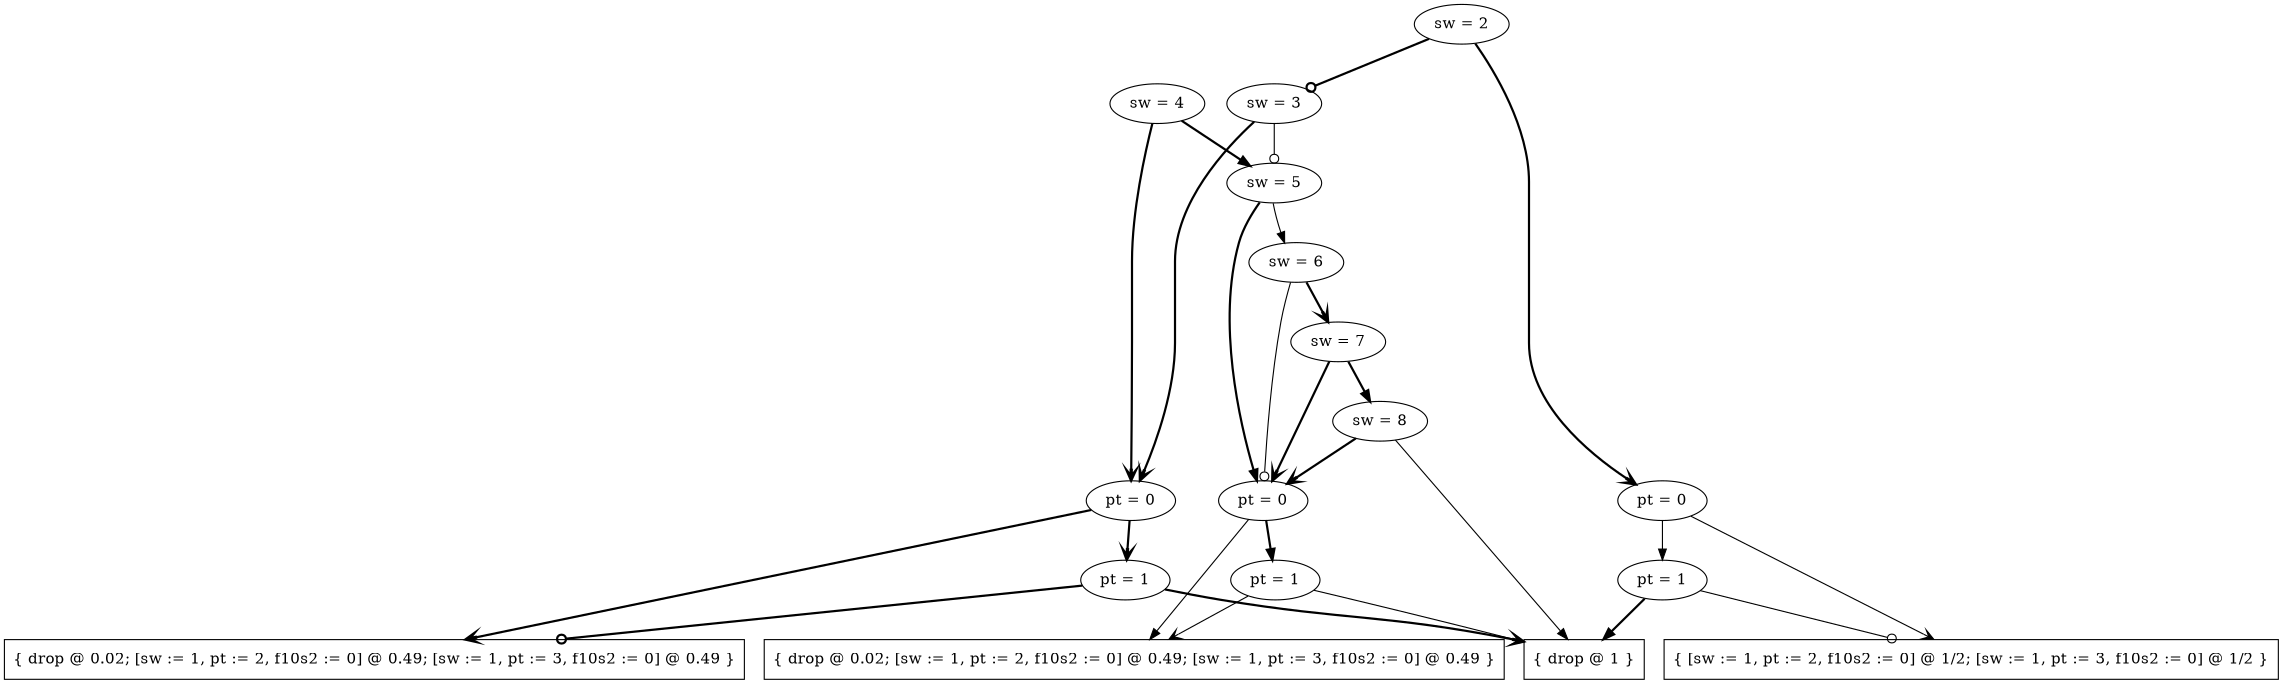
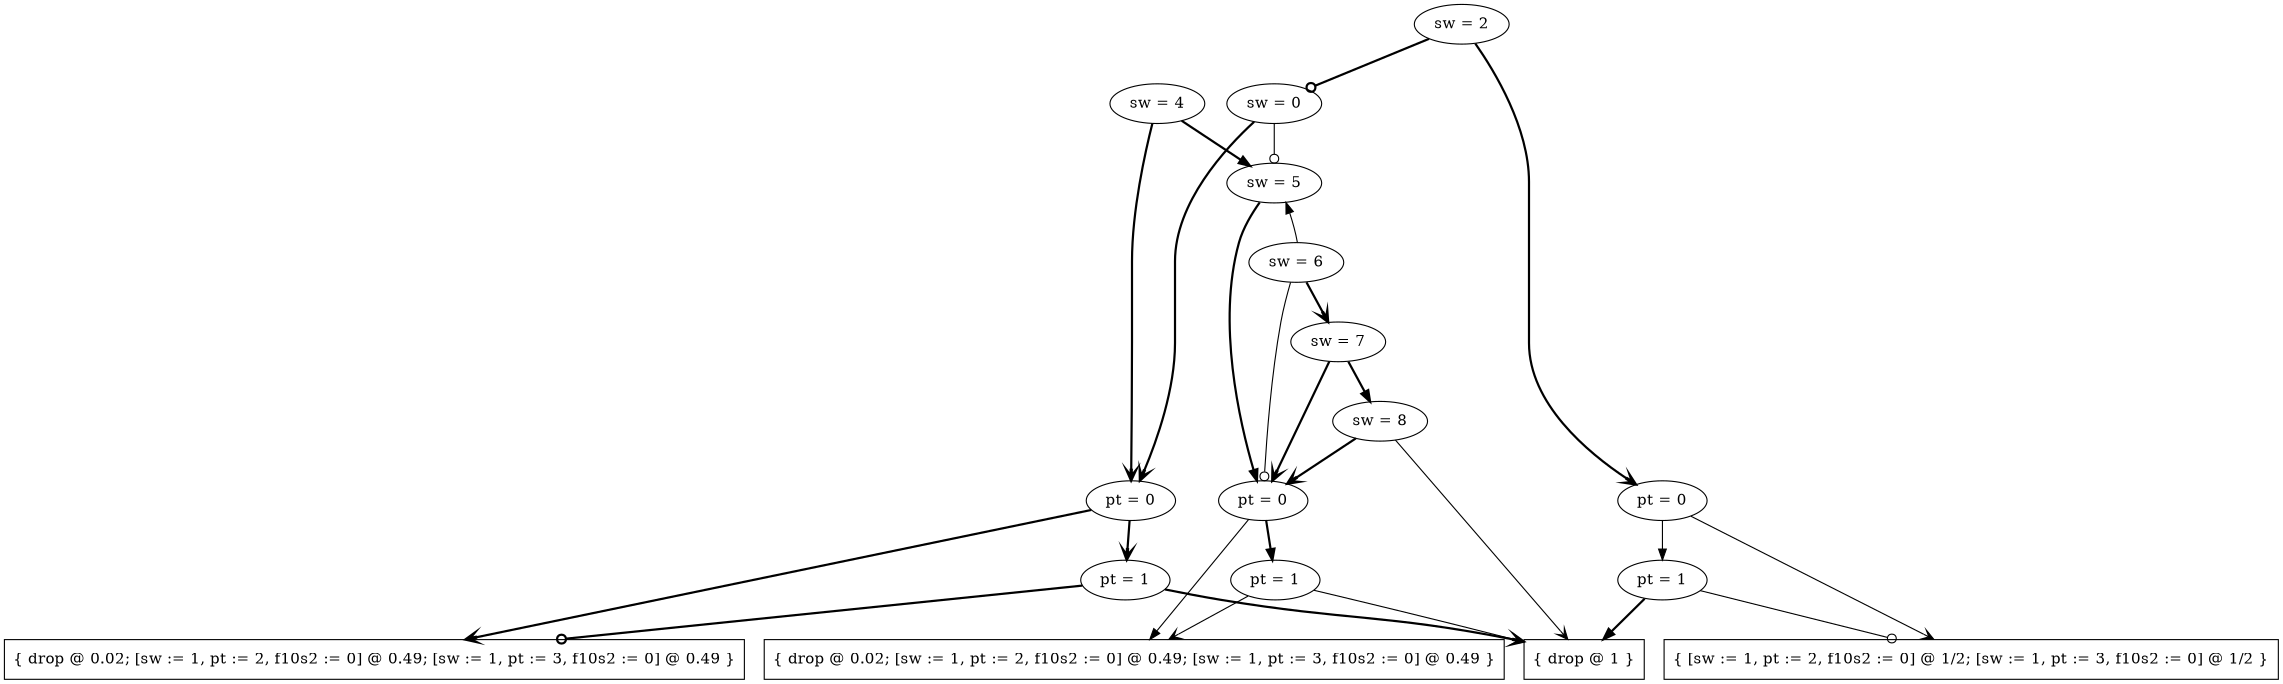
node "sw = 3": label "sw = 3" -> "sw = 0"
edge "sw = 5" -> "sw = 6": reversed
edge "sw = 8" -> "{ drop @ 1 }": arrowhead normal -> vee
